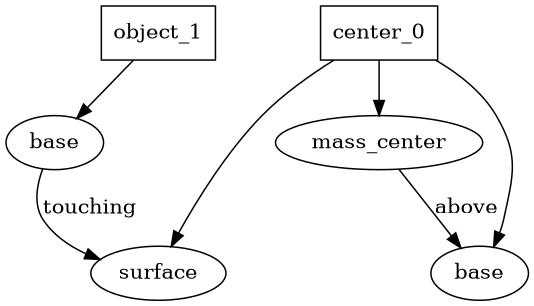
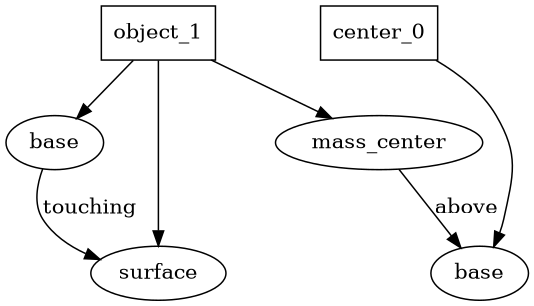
edge "center_0" -> "mass_center": now "object_1" -> "mass_center"
edge "center_0" -> "surface": now "object_1" -> "surface"
